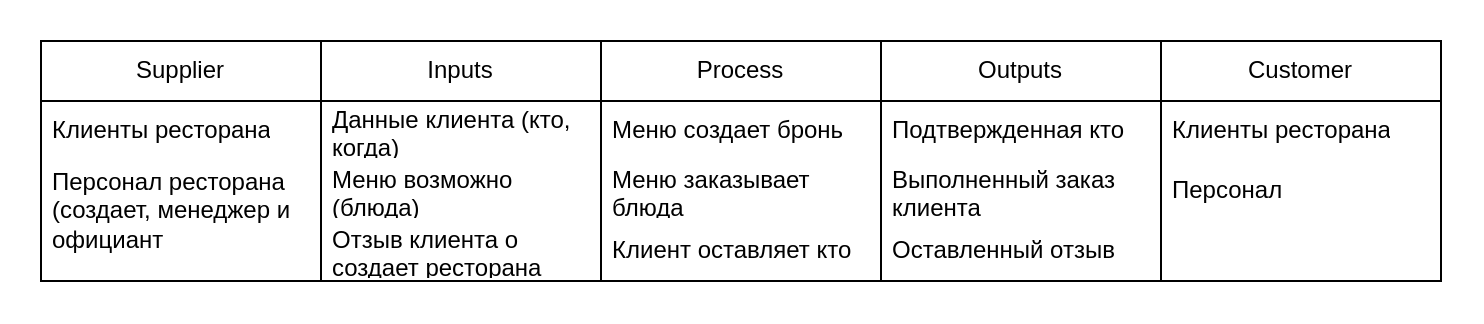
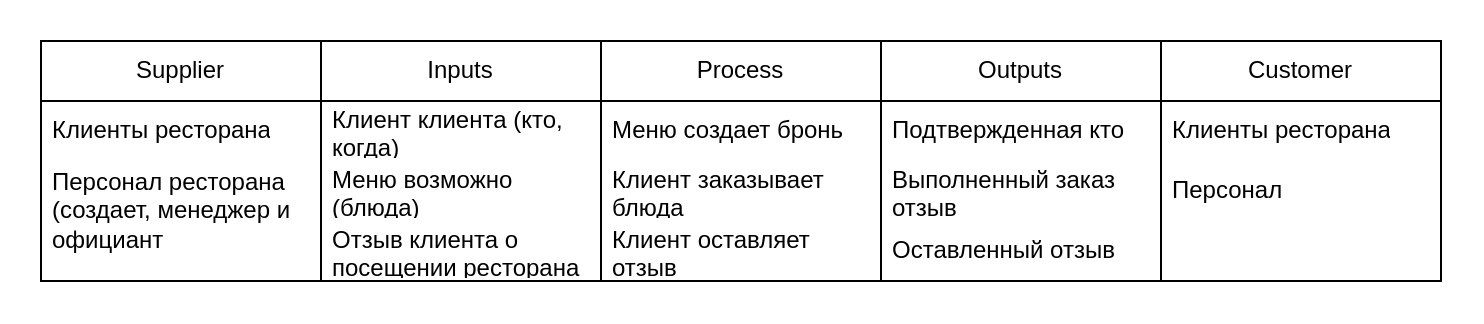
node "Данные клиента (кто, когда)": label "Данные клиента (кто, когда)" -> "Клиент клиента (кто, когда)"
node "Меню заказывает блюда": label "Меню заказывает блюда" -> "Клиент заказывает блюда"
node "Выполненный заказ клиента": label "Выполненный заказ клиента" -> "Выполненный заказ отзыв"
node "Отзыв клиента о создает ресторана": label "Отзыв клиента о создает ресторана" -> "Отзыв клиента о посещении ресторана"
node "Клиент оставляет кто": label "Клиент оставляет кто" -> "Клиент оставляет отзыв"
